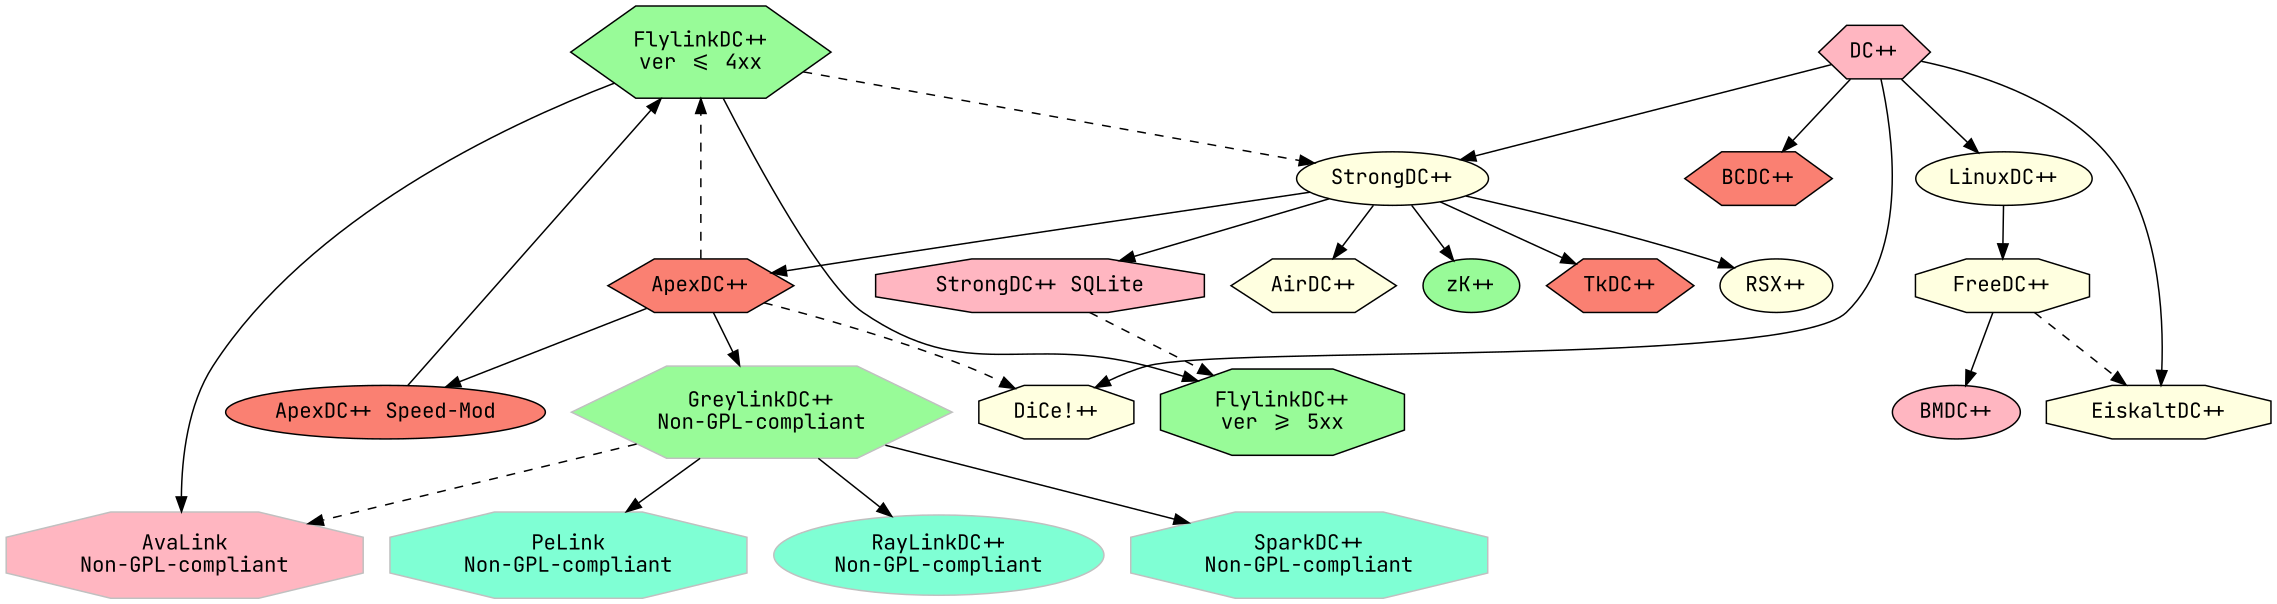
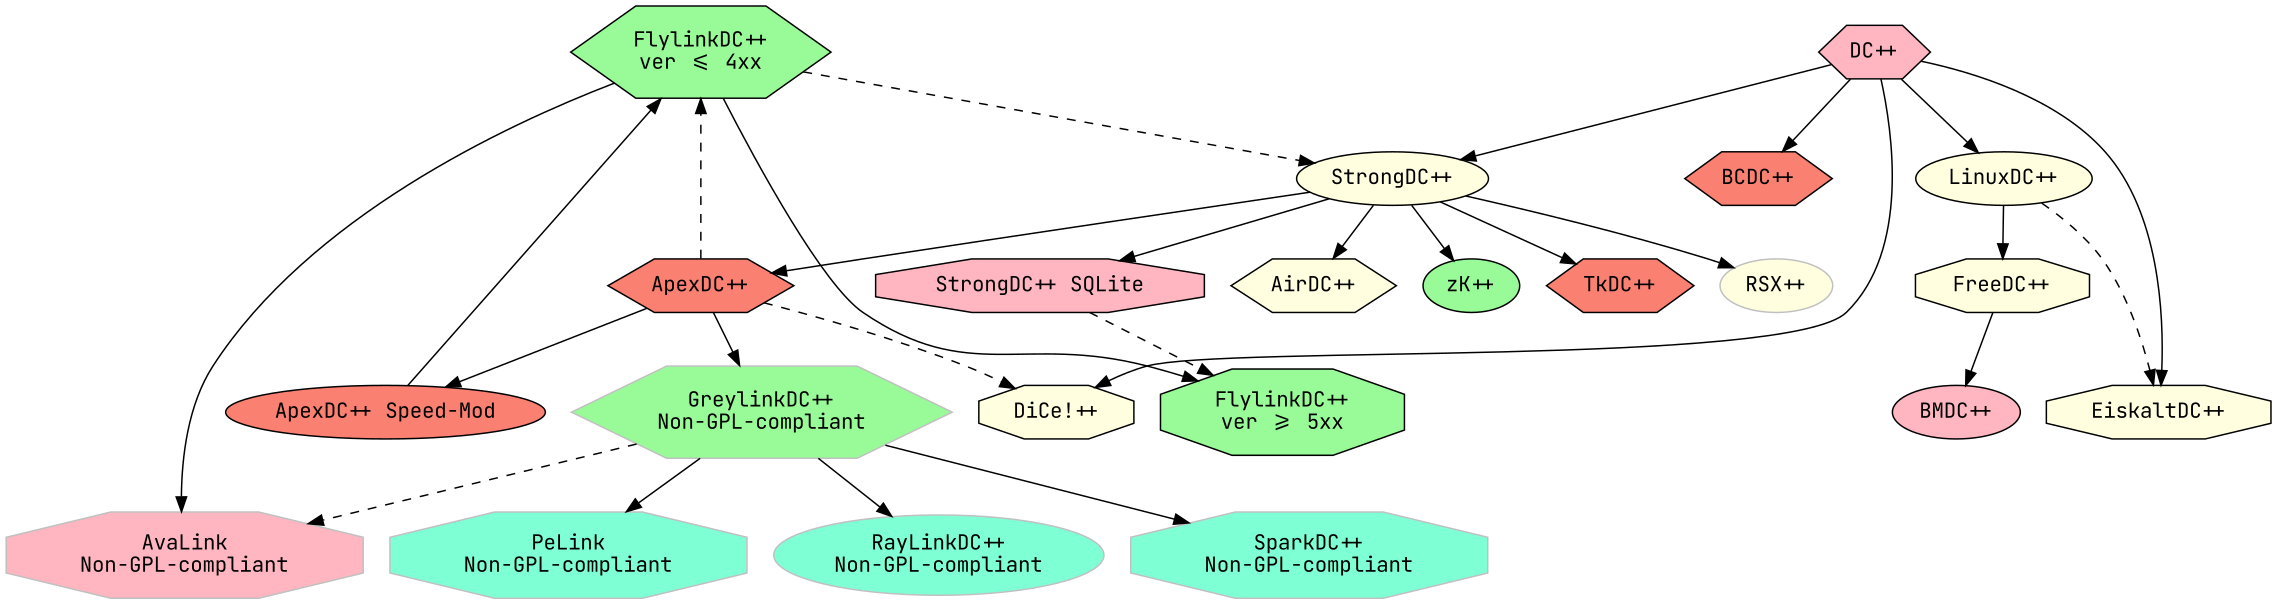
node "RSX++": color black -> grey
edge "FreeDC++" -> "EiskaltDC++": now "LinuxDC++" -> "EiskaltDC++"
